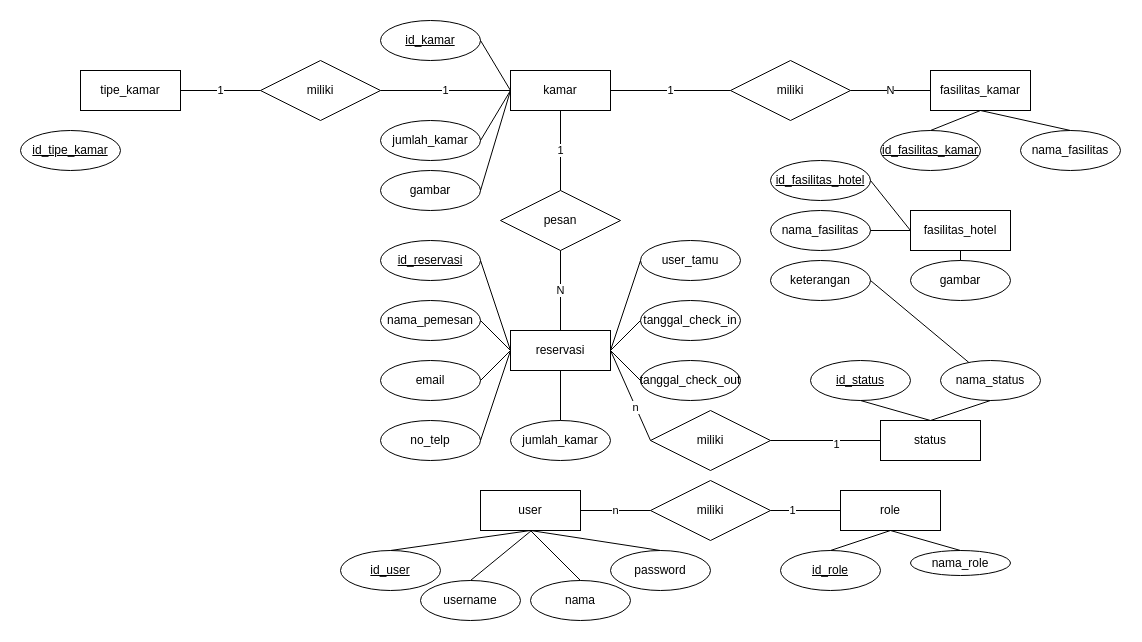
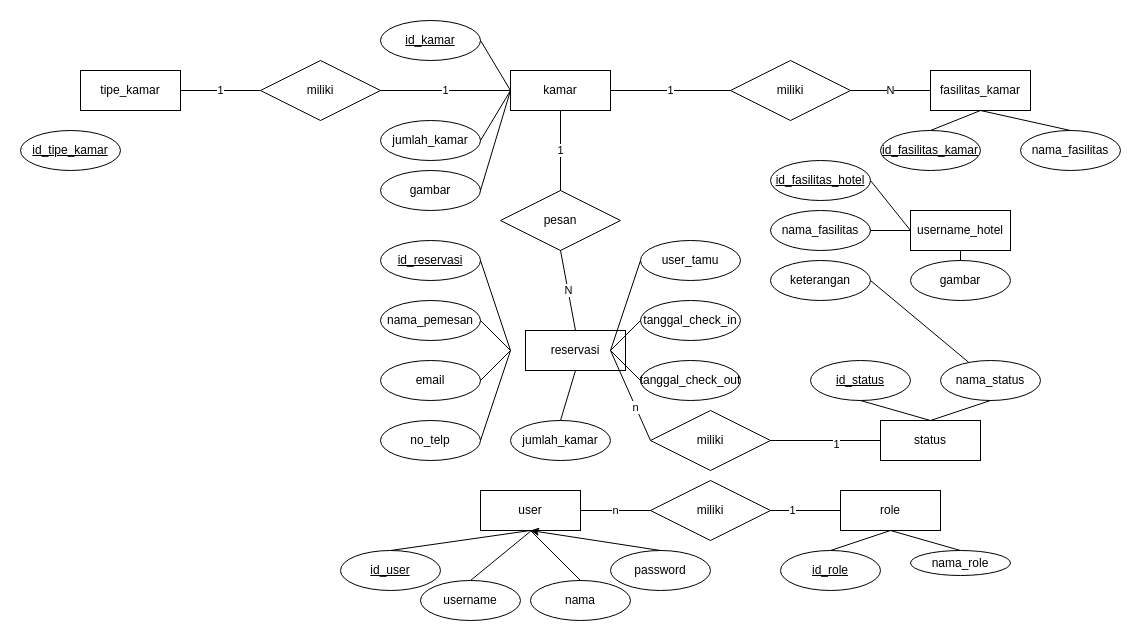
node "fasilitas_hotel": label "fasilitas_hotel" -> "username_hotel"
node "reservasi": moved (561, 351) -> (576, 351)
edge "user" -- "password": arrowhead none -> classic
